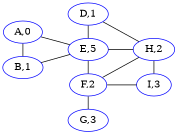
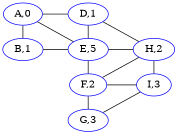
edge "A,0" -- "D,1": added
edge "I,3" -- "G,3": added
